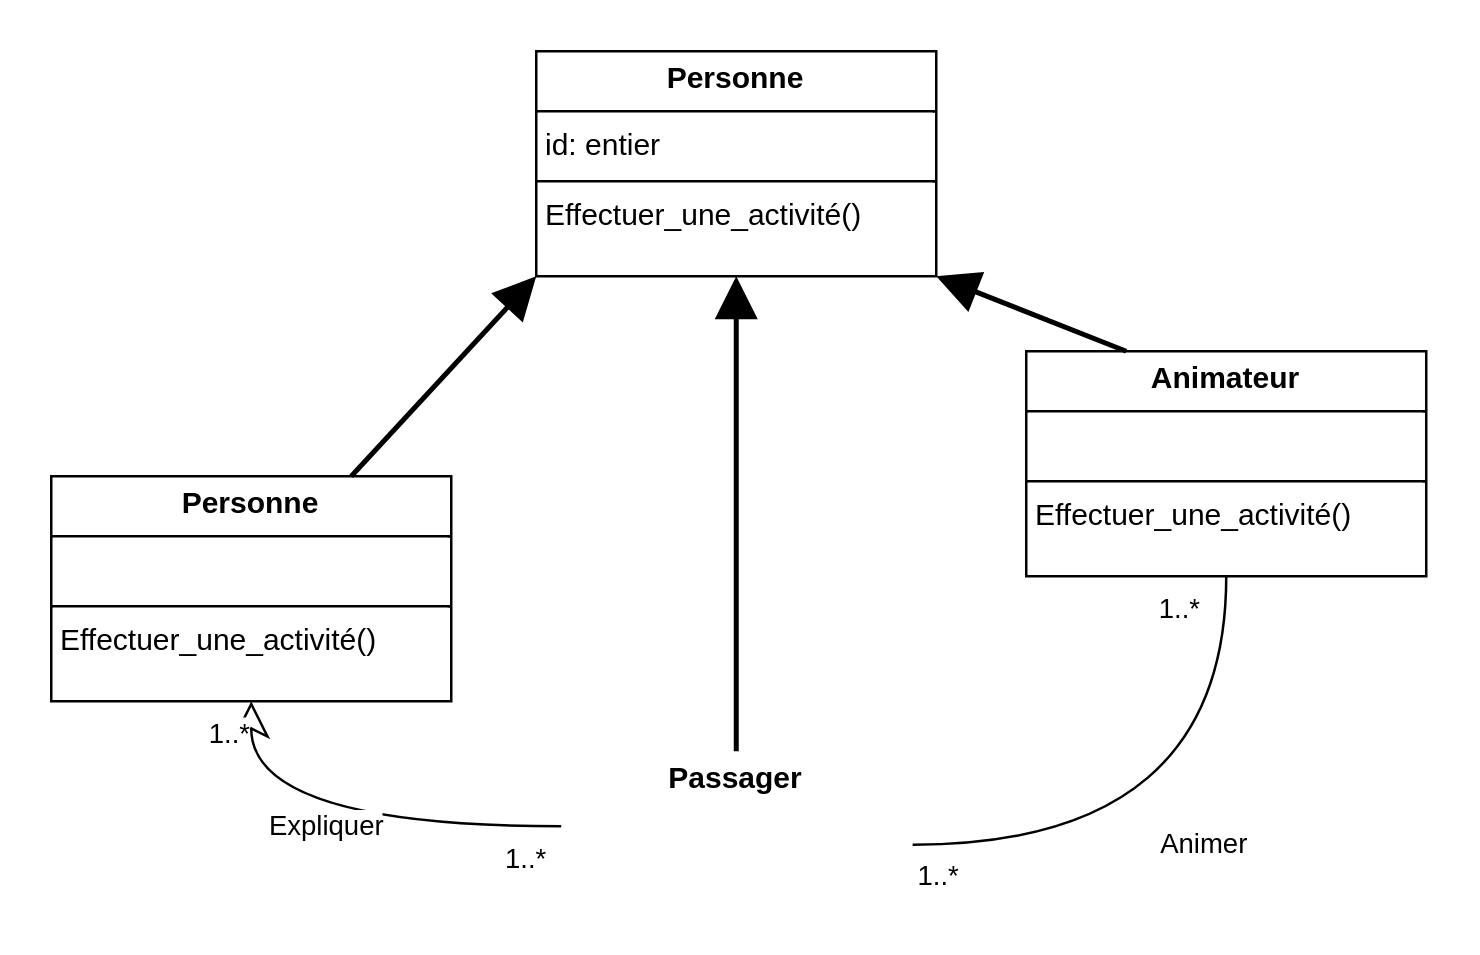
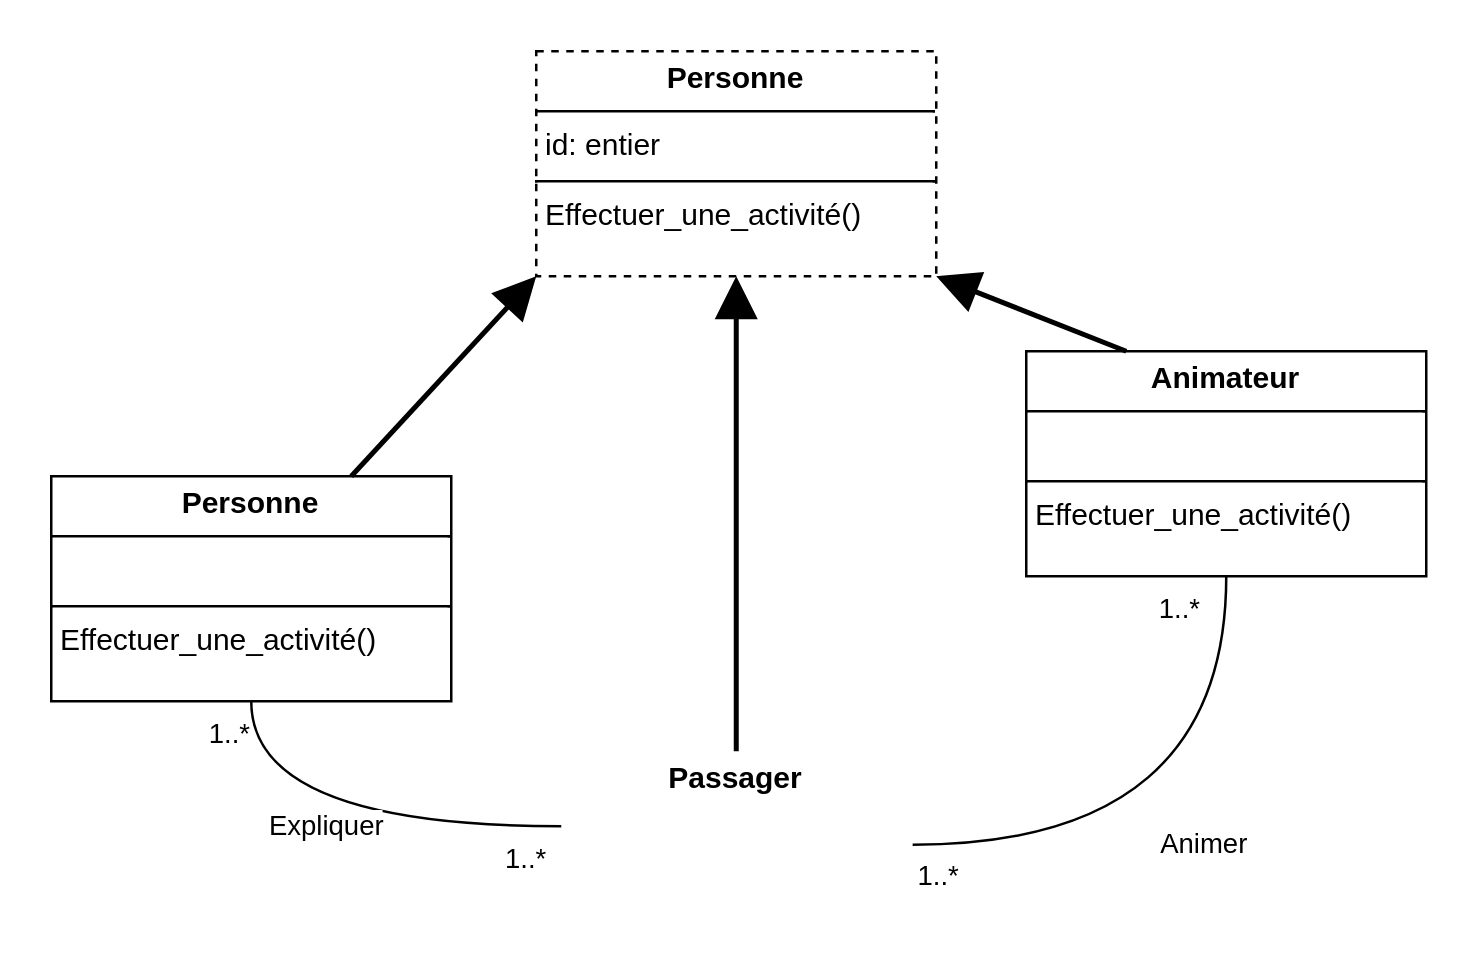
node "Personne id: entier Effectuer_une_activité()": style solid -> dashed
edge "Passager" -> "Personne Effectuer_une_activité()": arrowhead classic -> none
